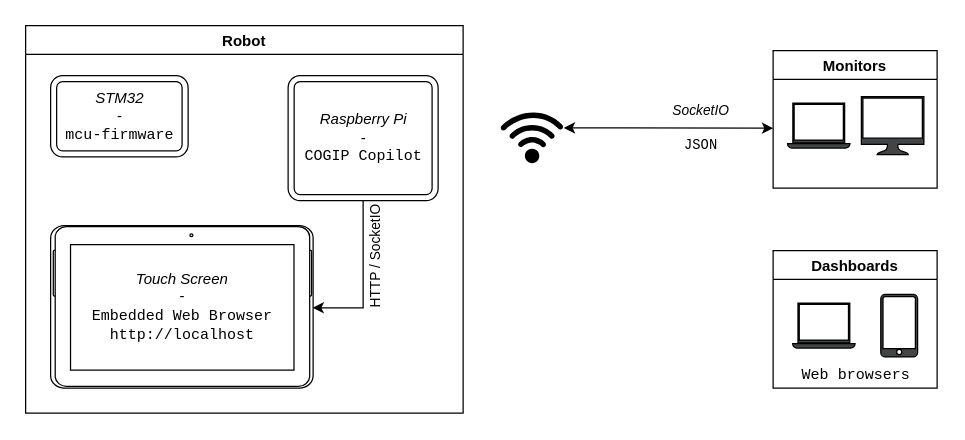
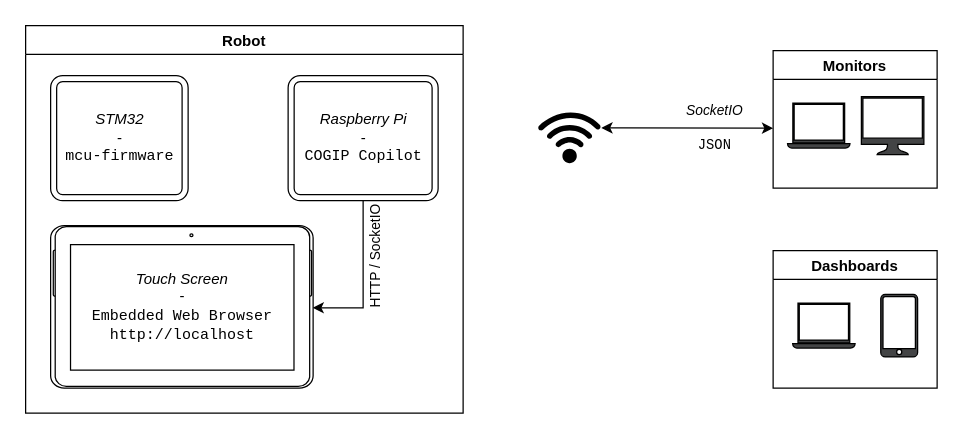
node "STM32 - mcu-firmware": size 138x81 -> 138x125
node "WIFI Router": moved (532, 138) -> (569, 138)
node "Web browsers": removed
